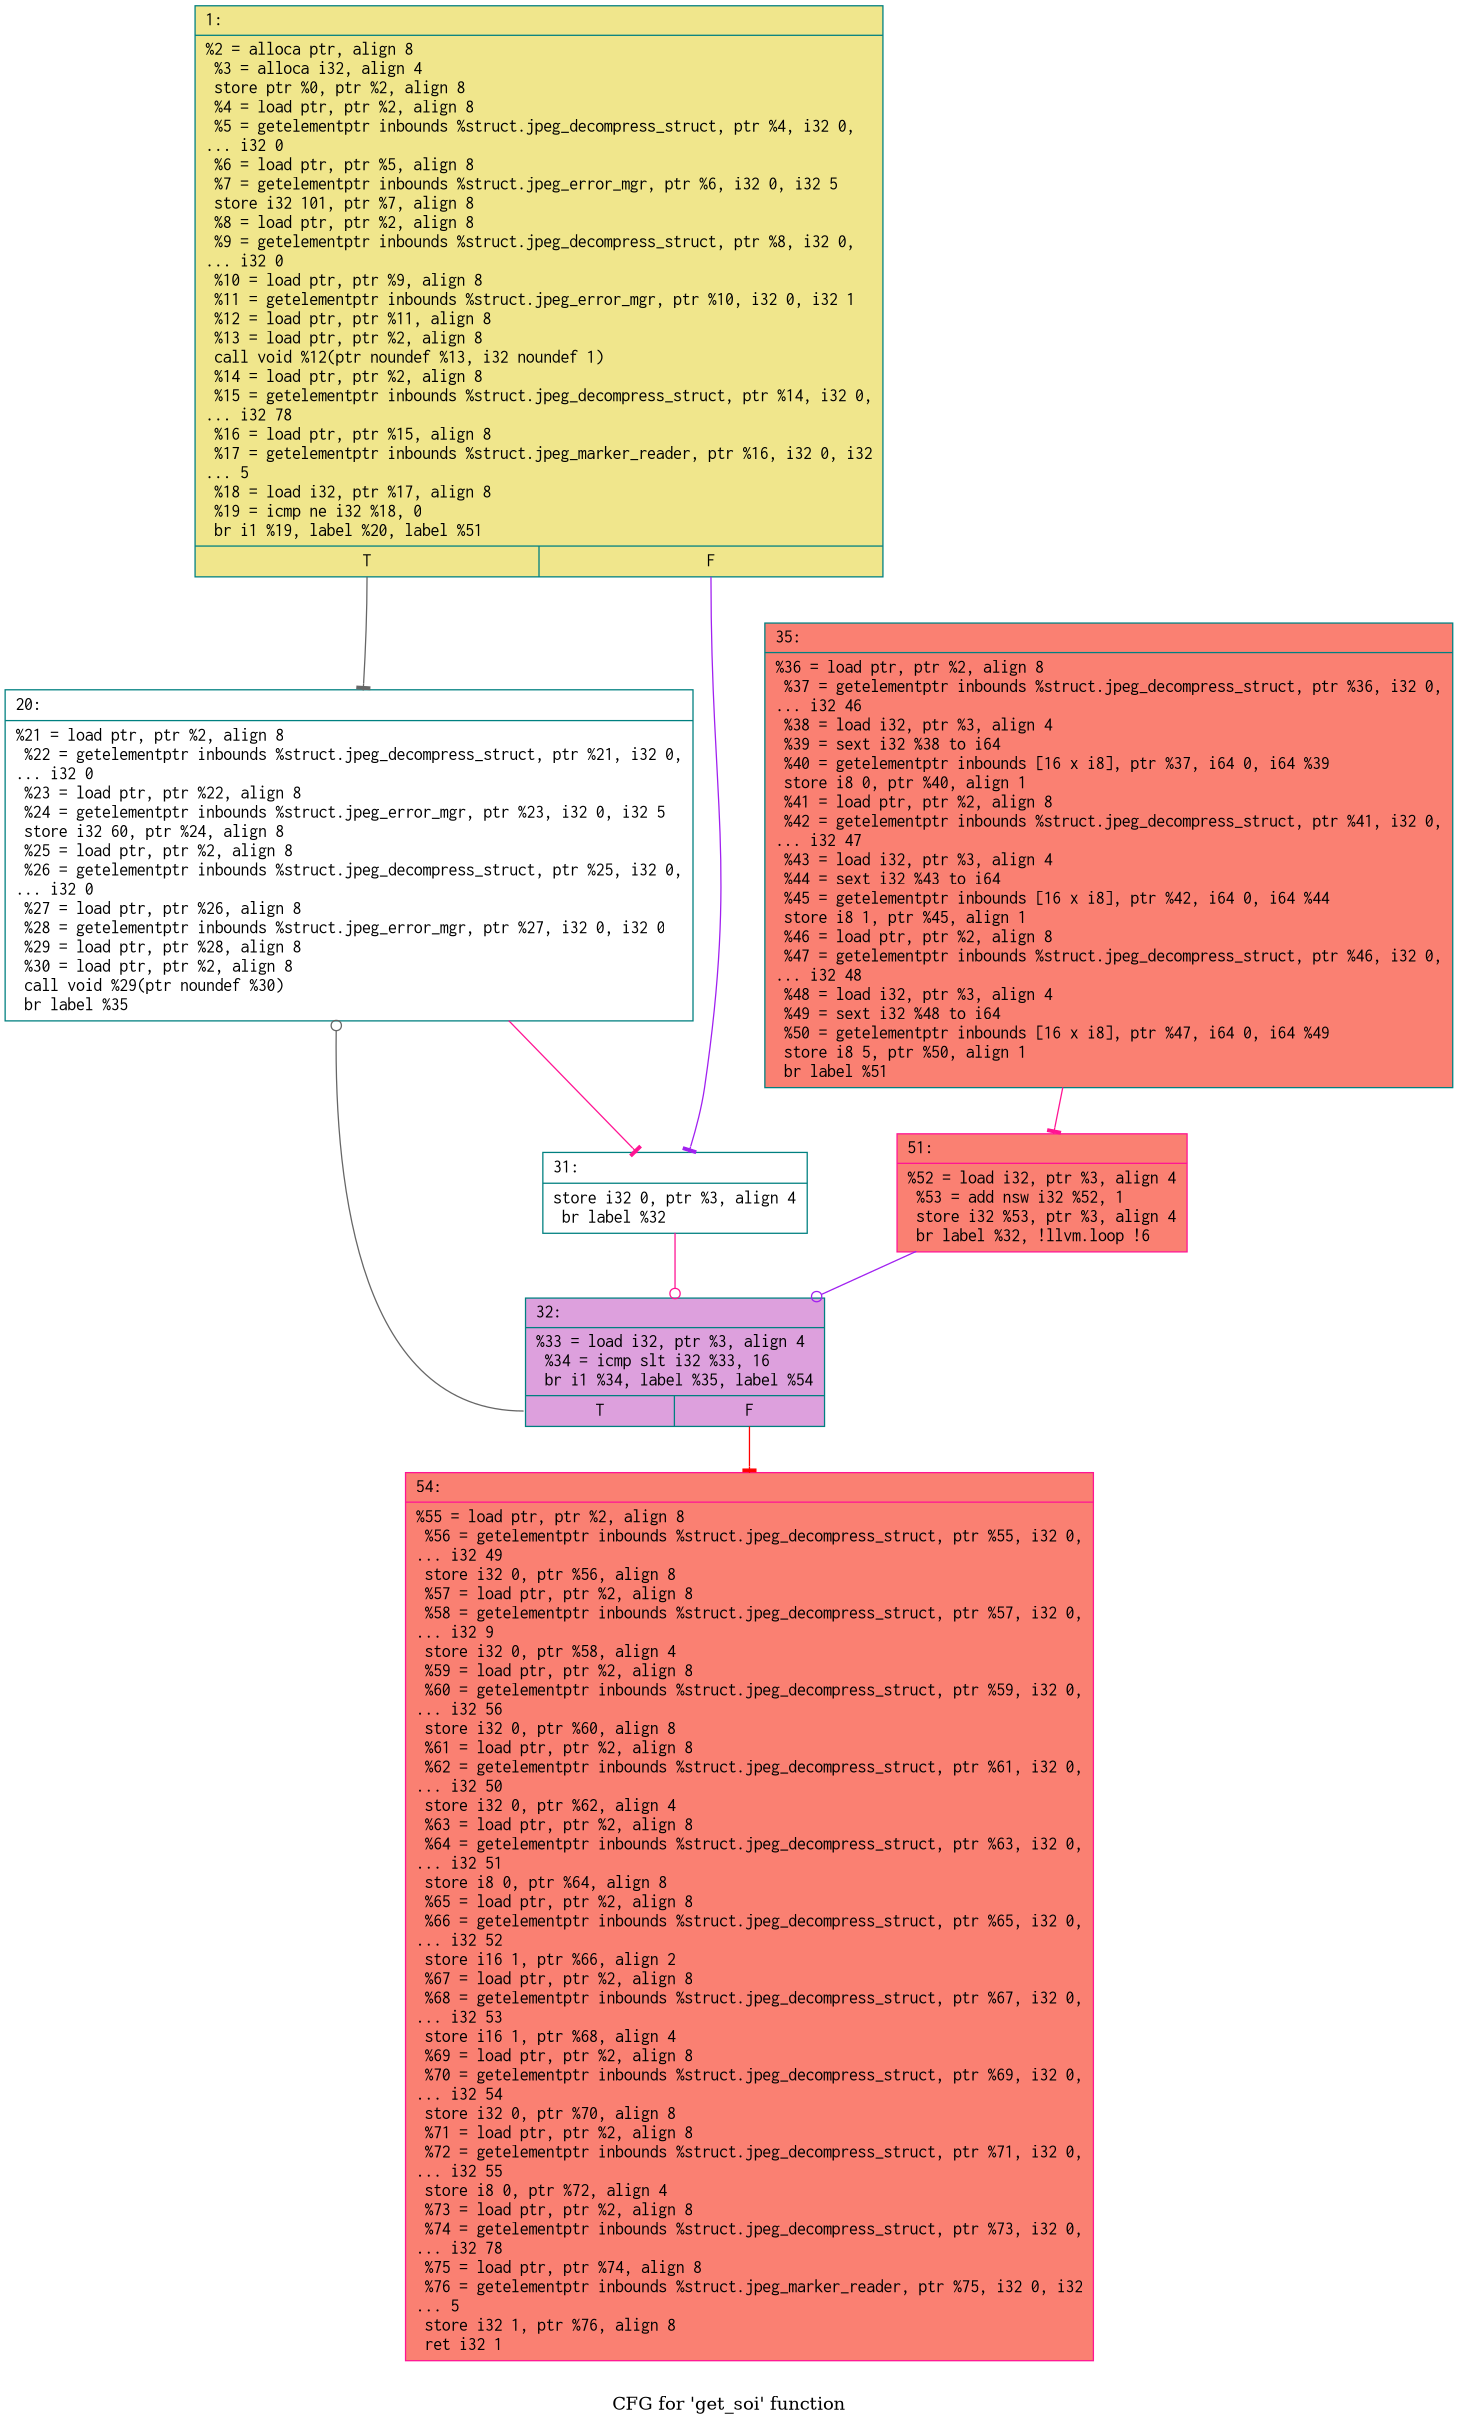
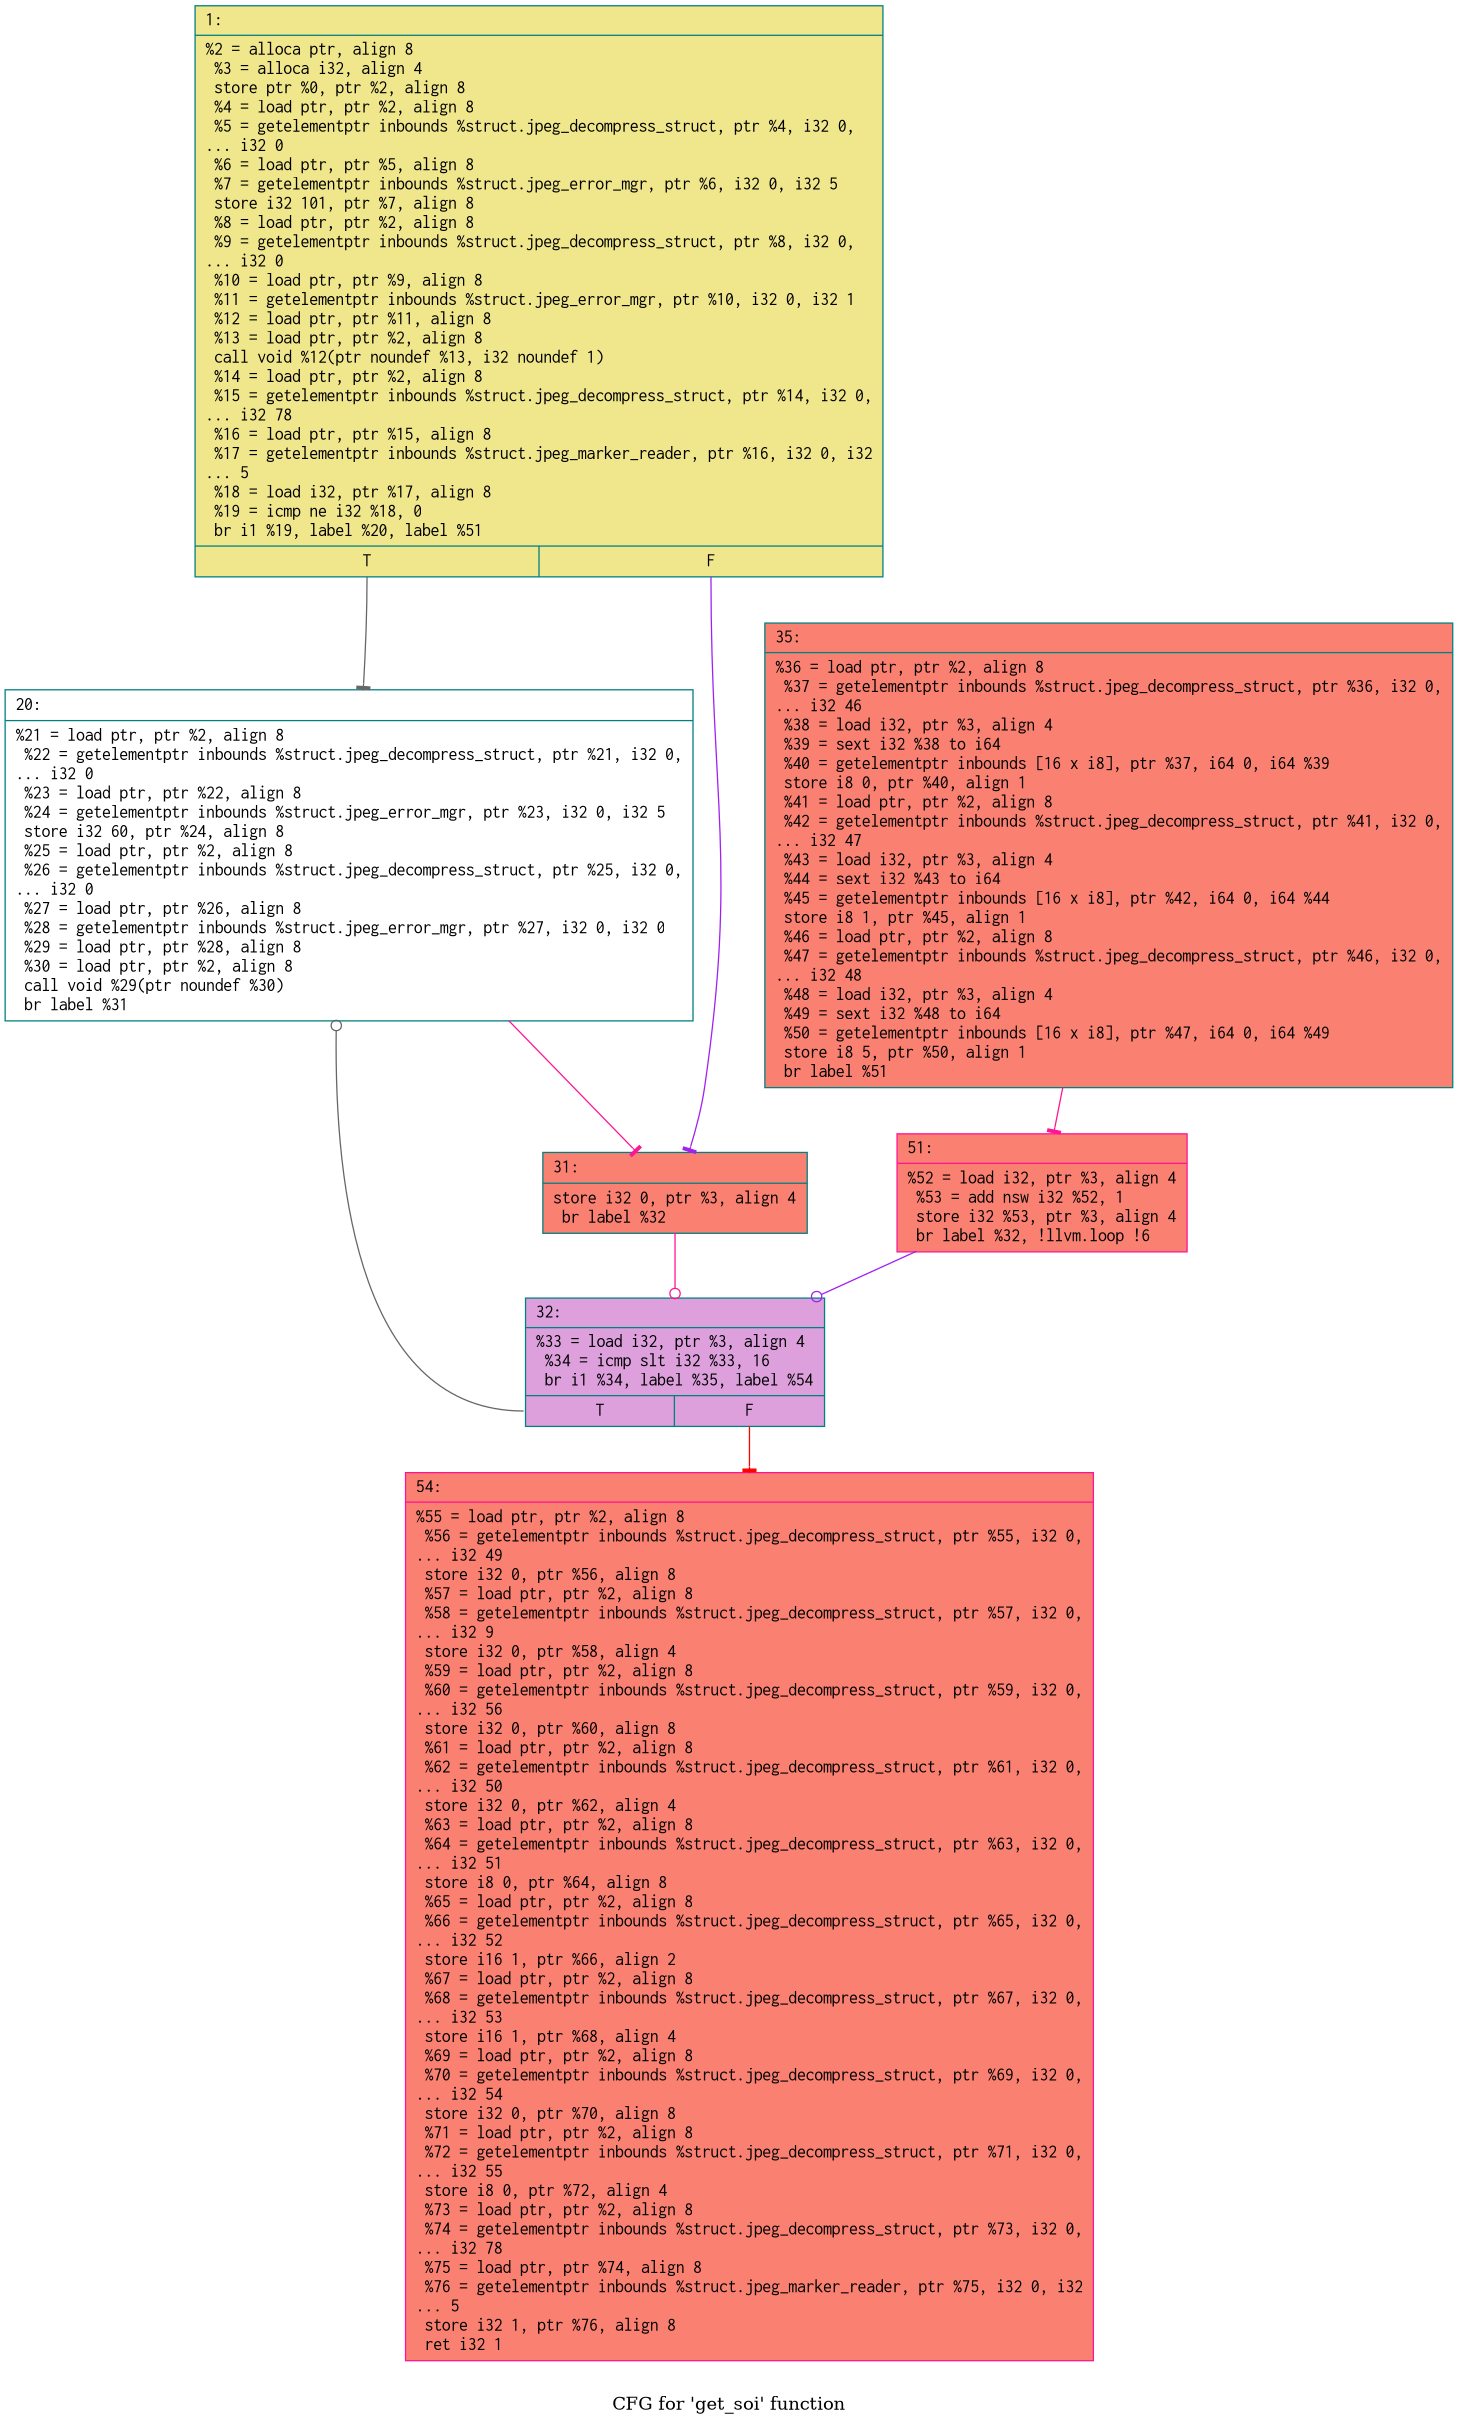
node "20:": text "br label %35" -> "br label %31"
node "31:": fillcolor white -> salmon
